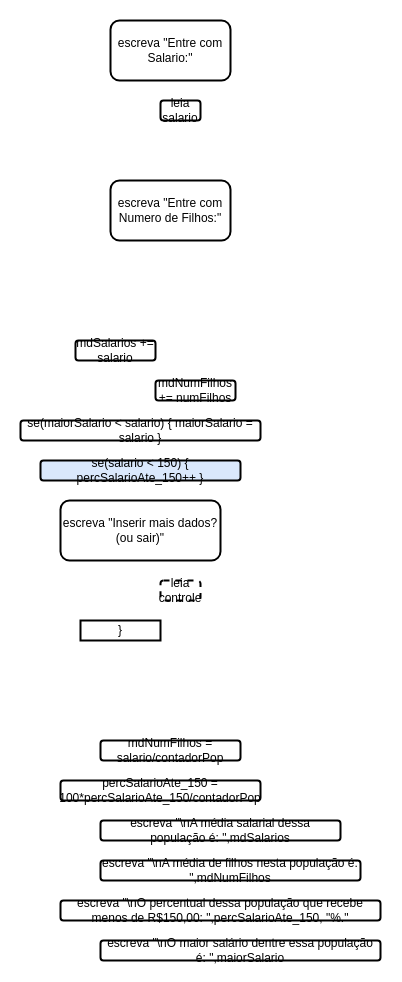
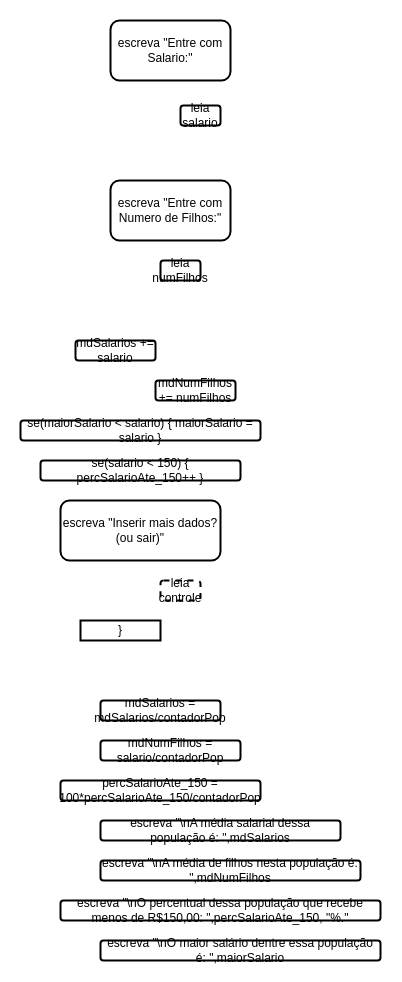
node "leia salario": moved (181, 111) -> (201, 116)
node "leia numFilhos": added
node "se(salario < 150) { percSalarioAte_150++ }": fillcolor #dae8fc -> #ffffff
node "mdSalarios = mdSalarios/contadorPop": added
